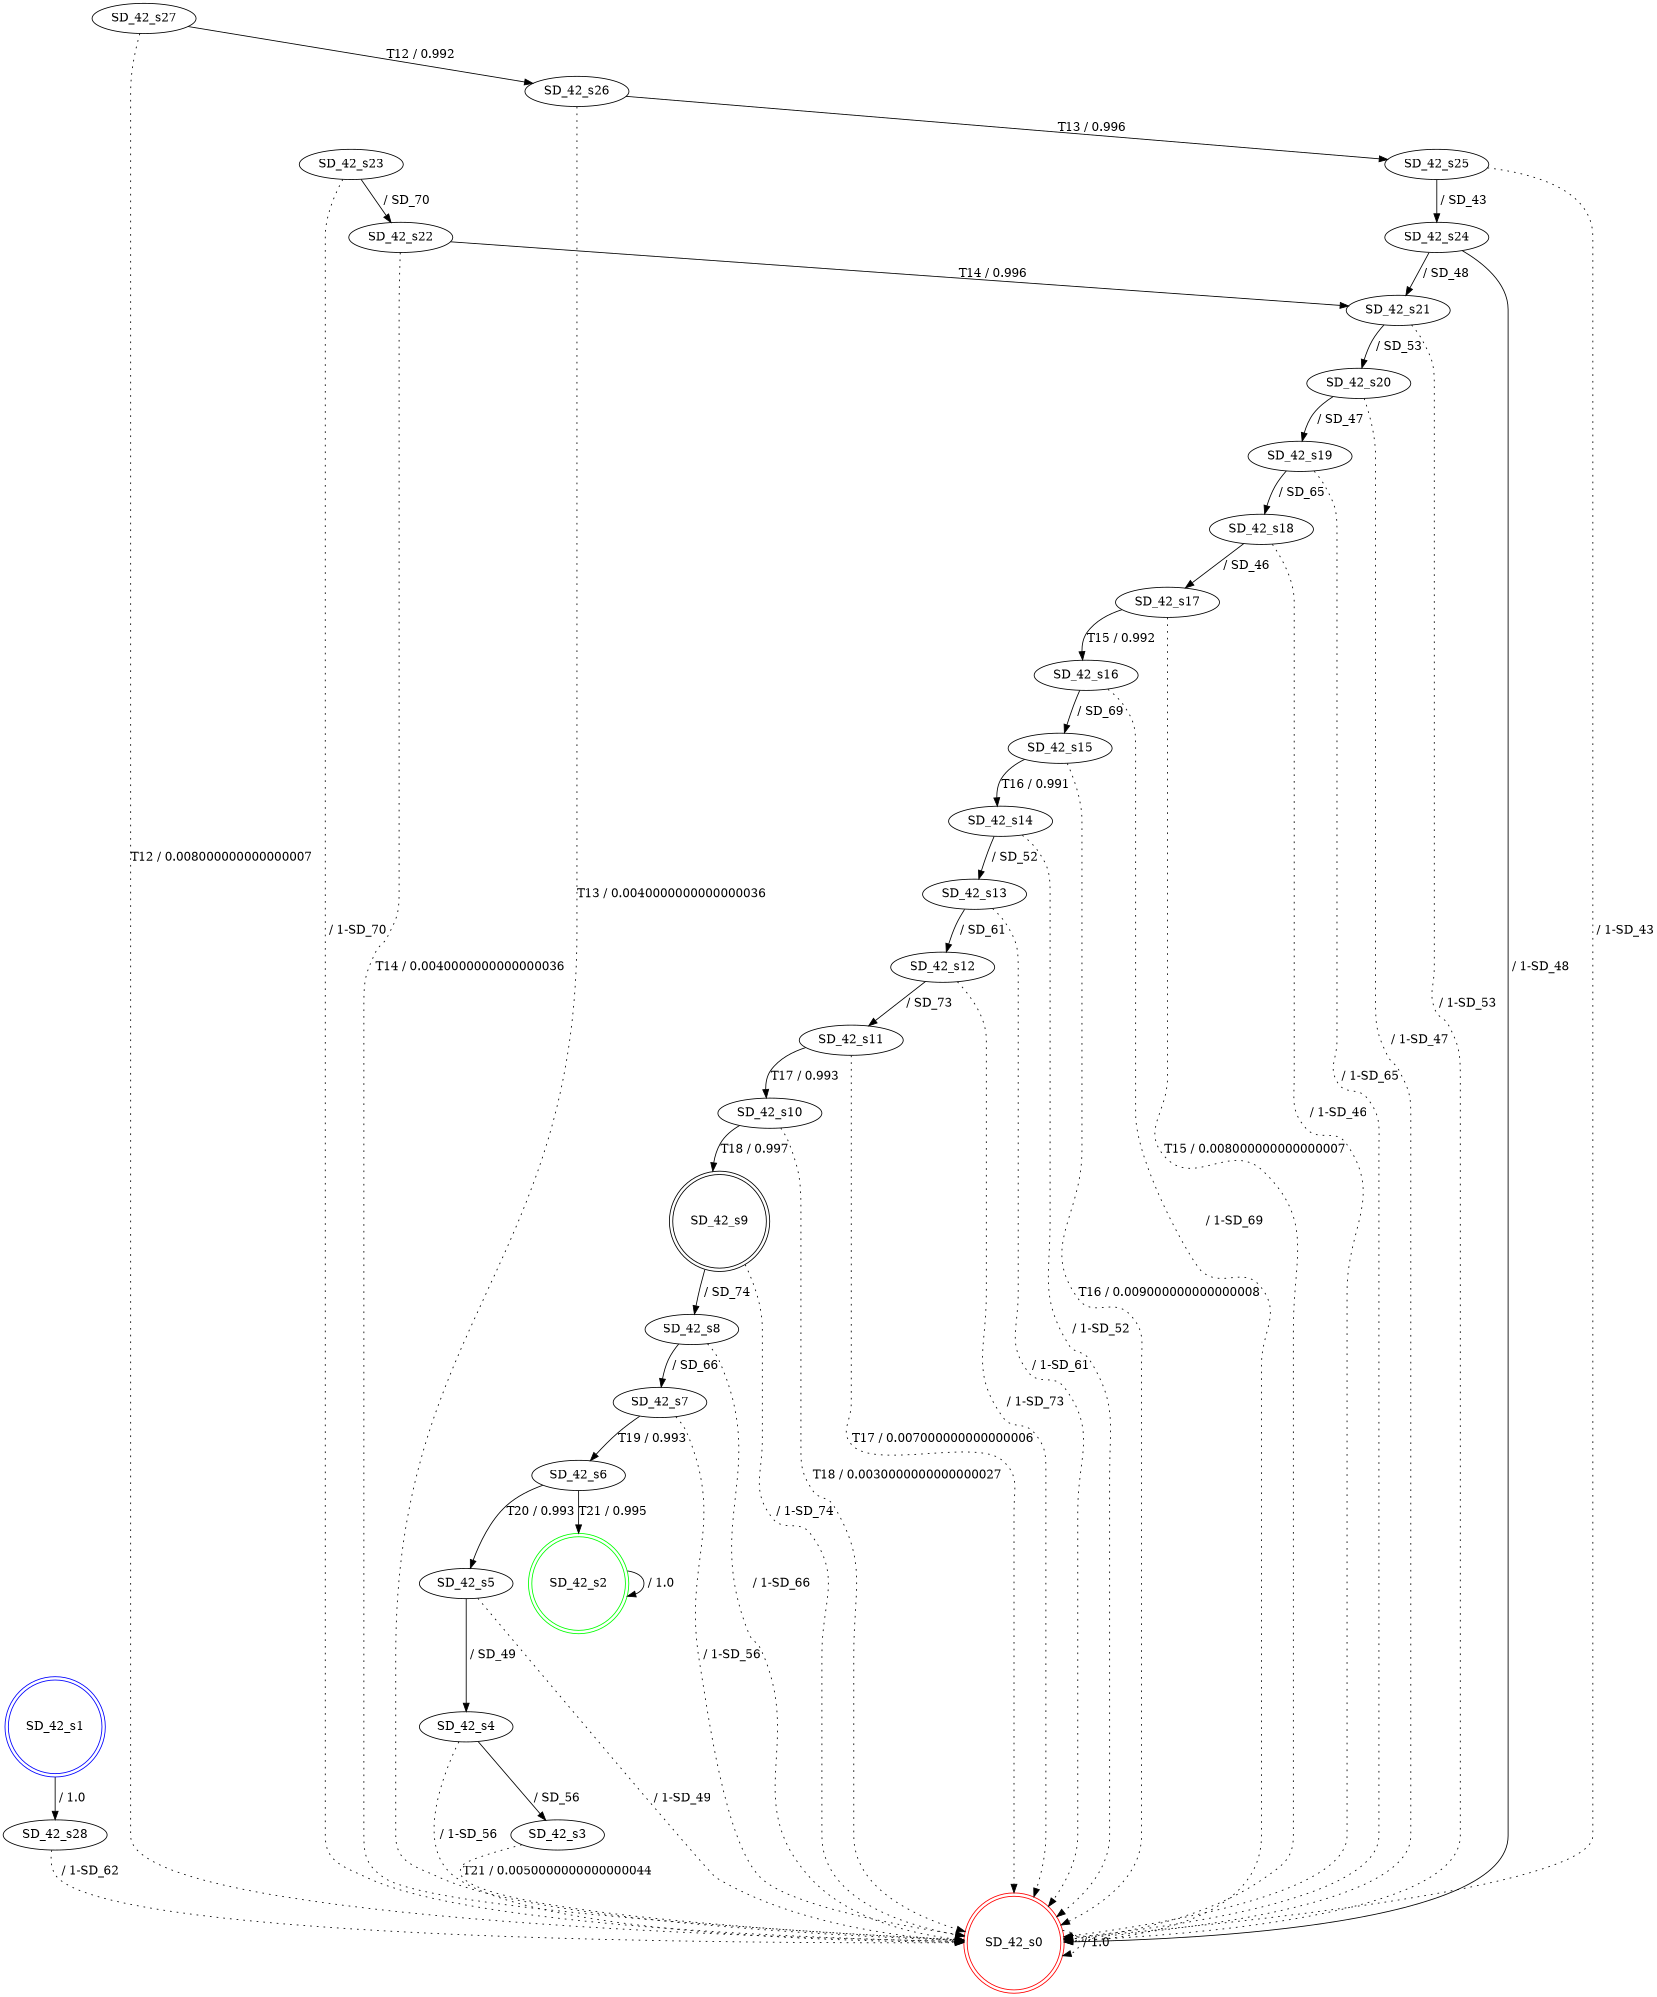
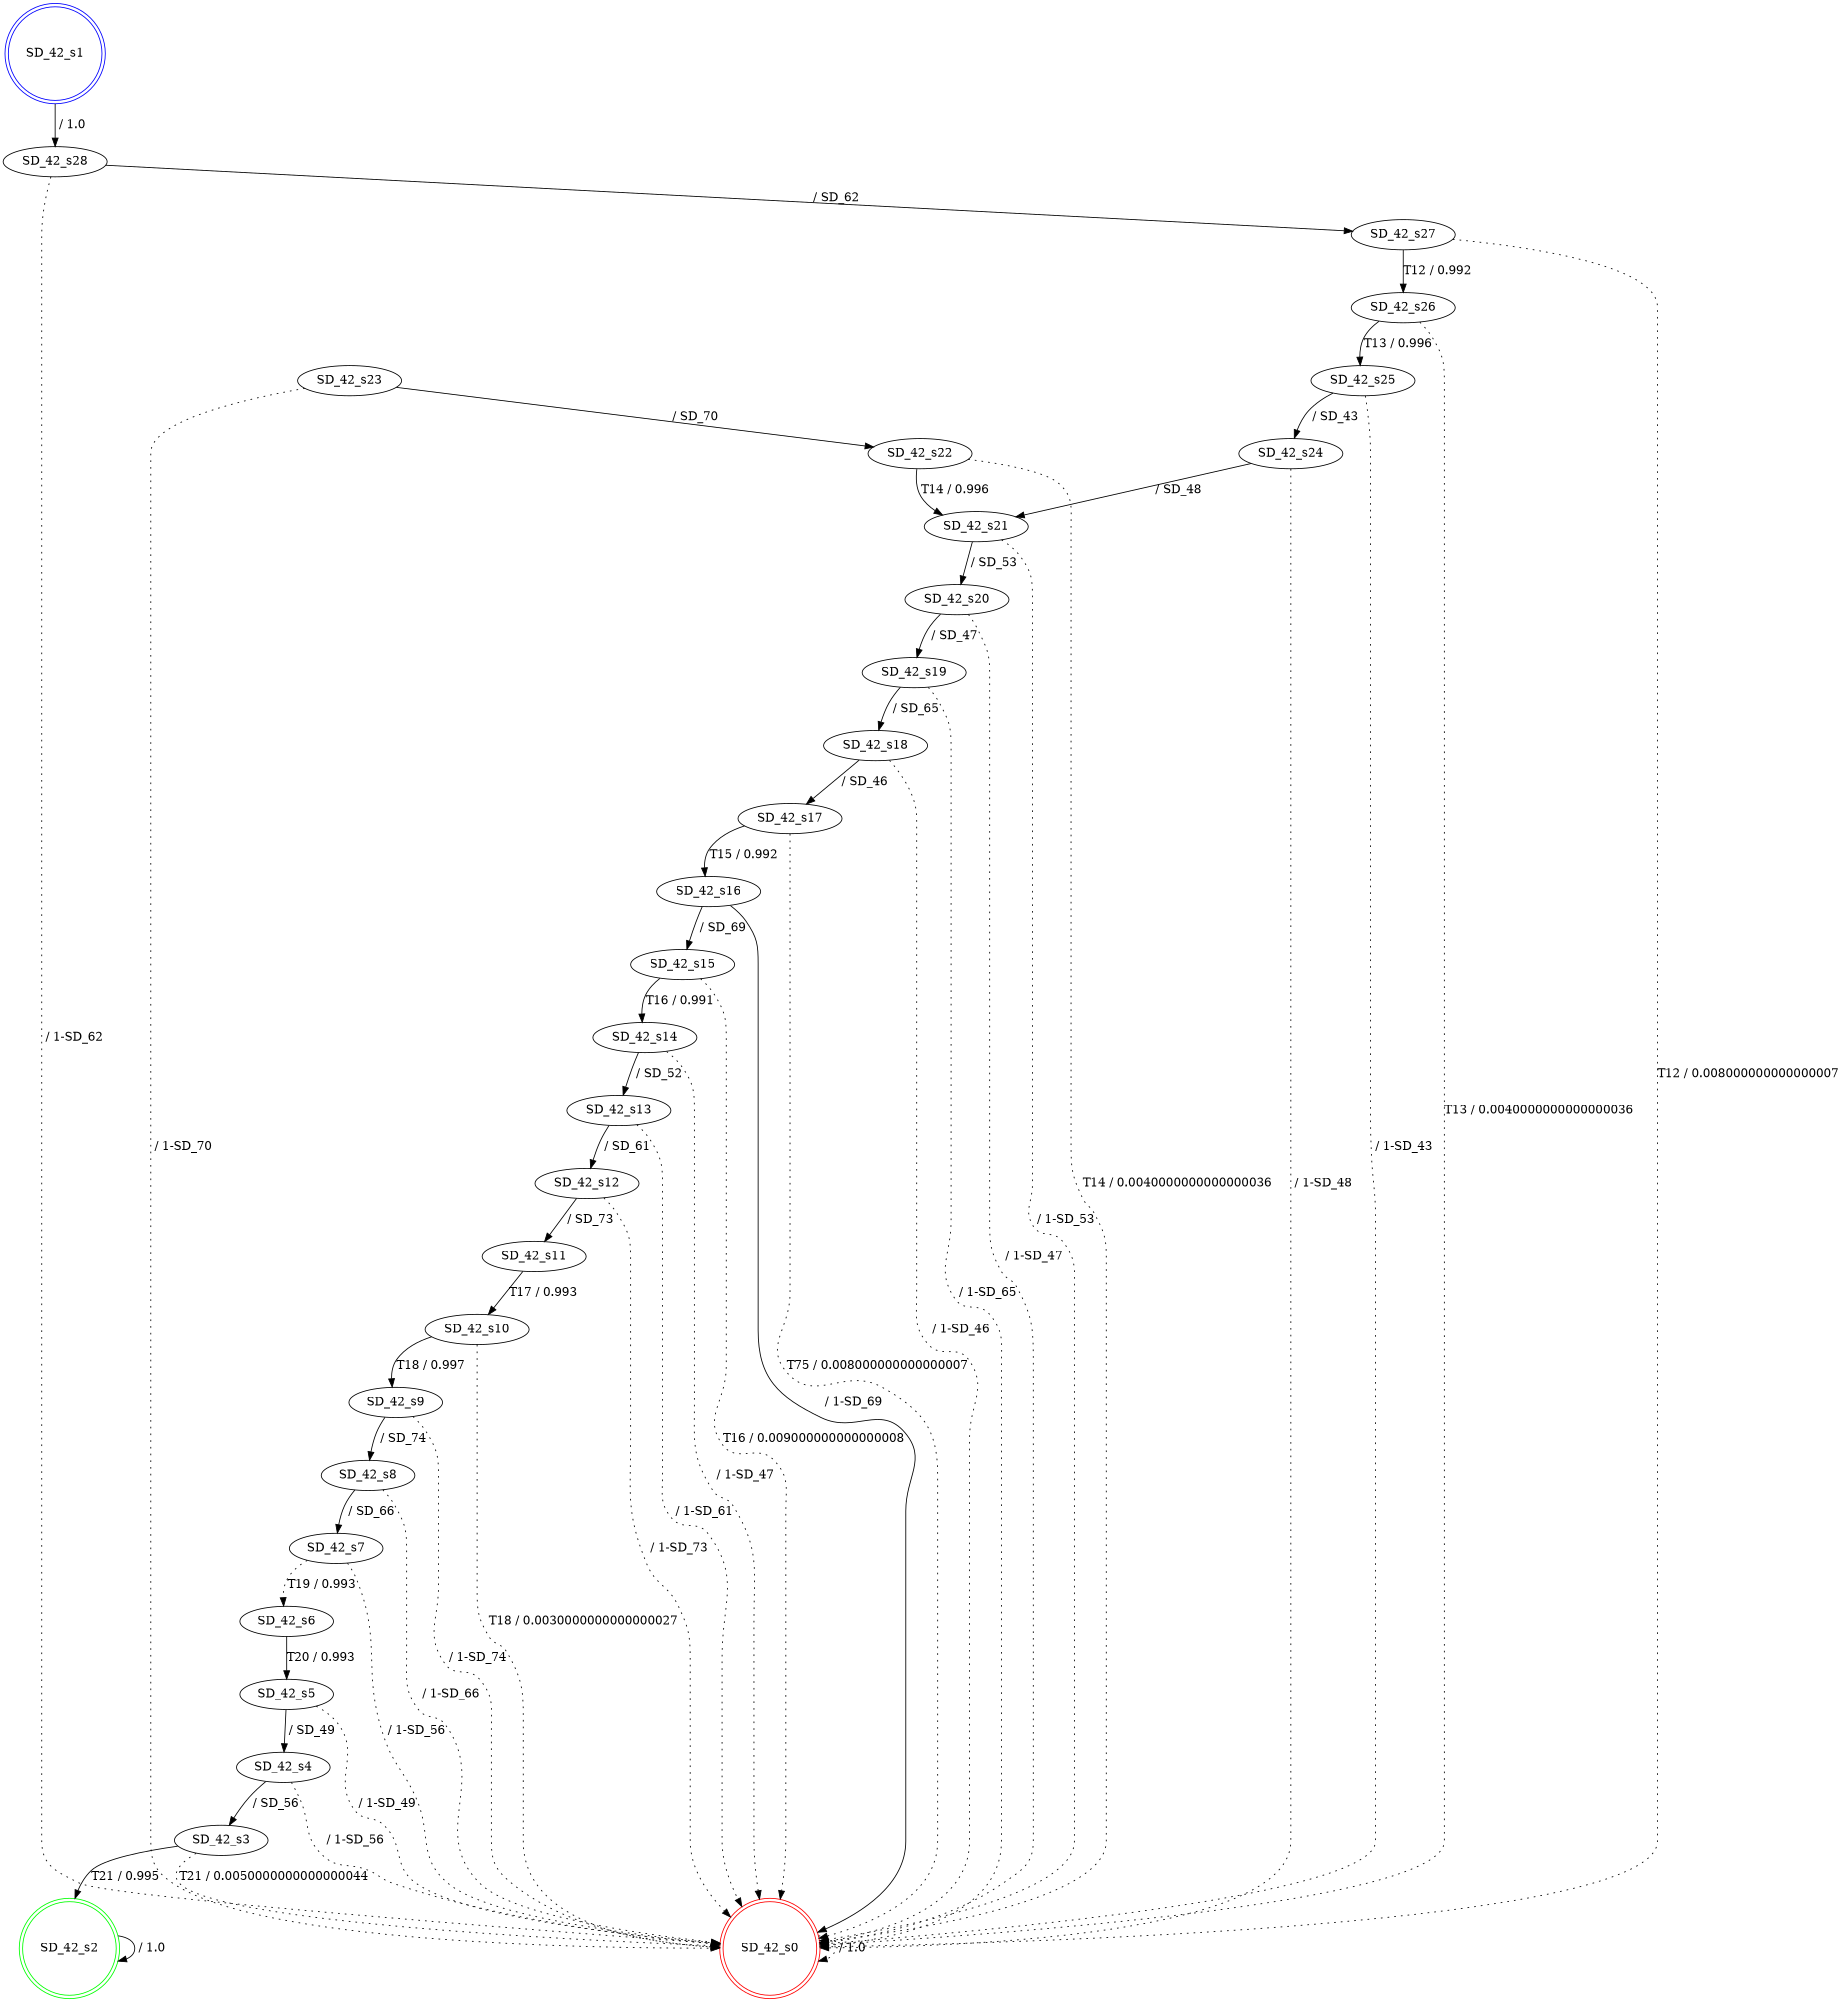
edge "SD_42_s28" -> "SD_42_s27": added, label "/ SD_62"
edge "SD_42_s17" -> "SD_42_s0": label "T15 / 0.008000000000000007" -> "T75 / 0.008000000000000007"
node "SD_42_s9": shape doublecircle -> ellipse
edge "SD_42_s24" -> "SD_42_s0": style solid -> dotted
edge "SD_42_s14" -> "SD_42_s0": label " / 1-SD_52" -> " / 1-SD_47"
edge "SD_42_s16" -> "SD_42_s0": style dotted -> solid
edge "SD_42_s7" -> "SD_42_s6": style solid -> dotted
edge "SD_42_s11" -> "SD_42_s0": removed, label "T17 / 0.007000000000000006"
edge "SD_42_s6" -> "SD_42_s2": now "SD_42_s3" -> "SD_42_s2"
